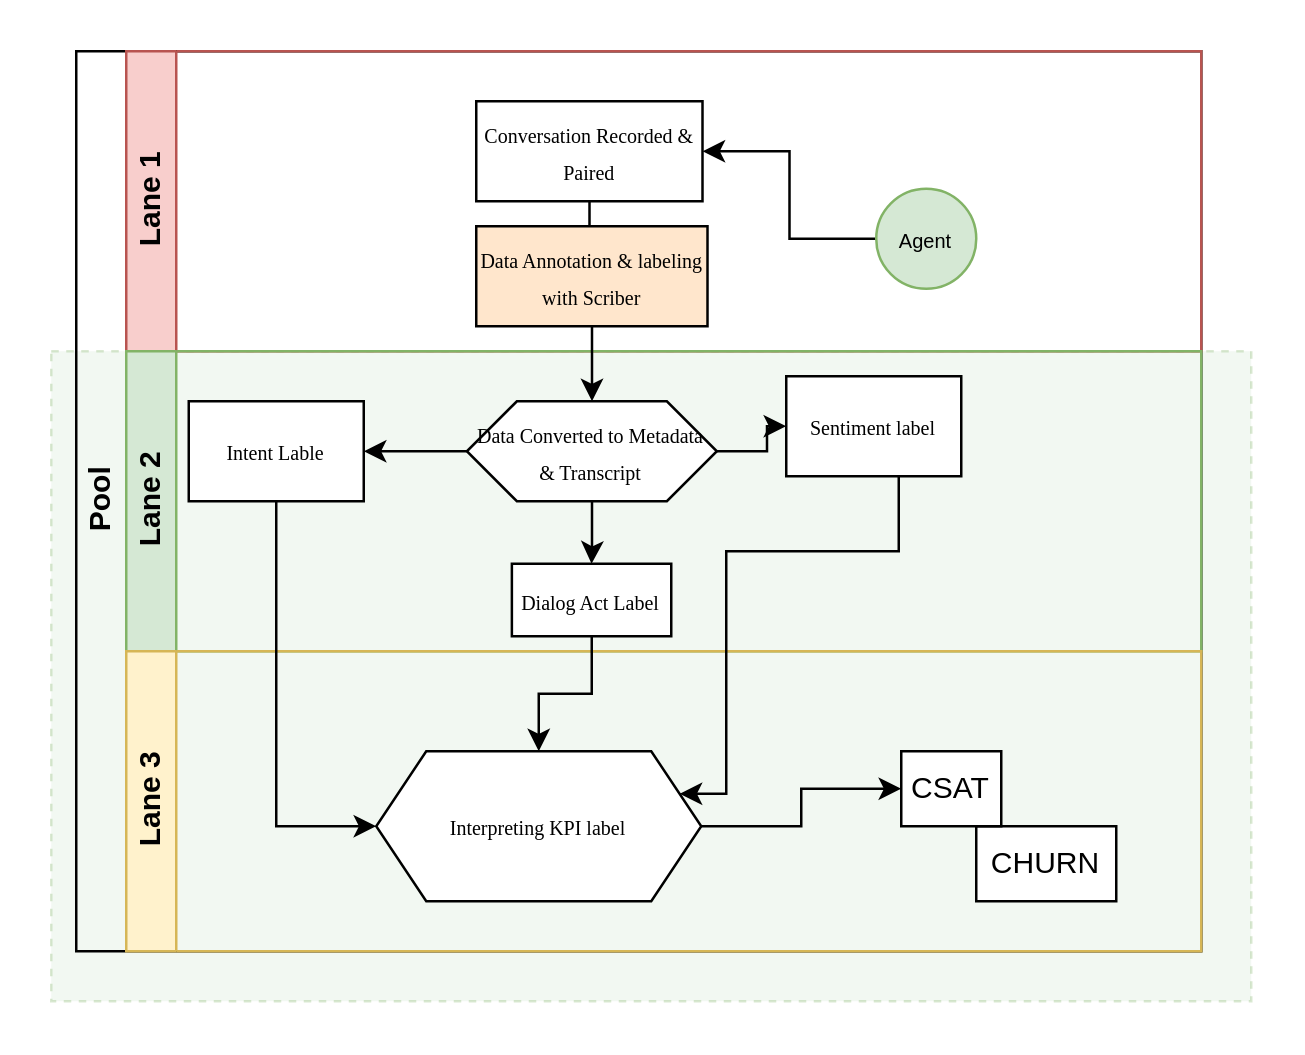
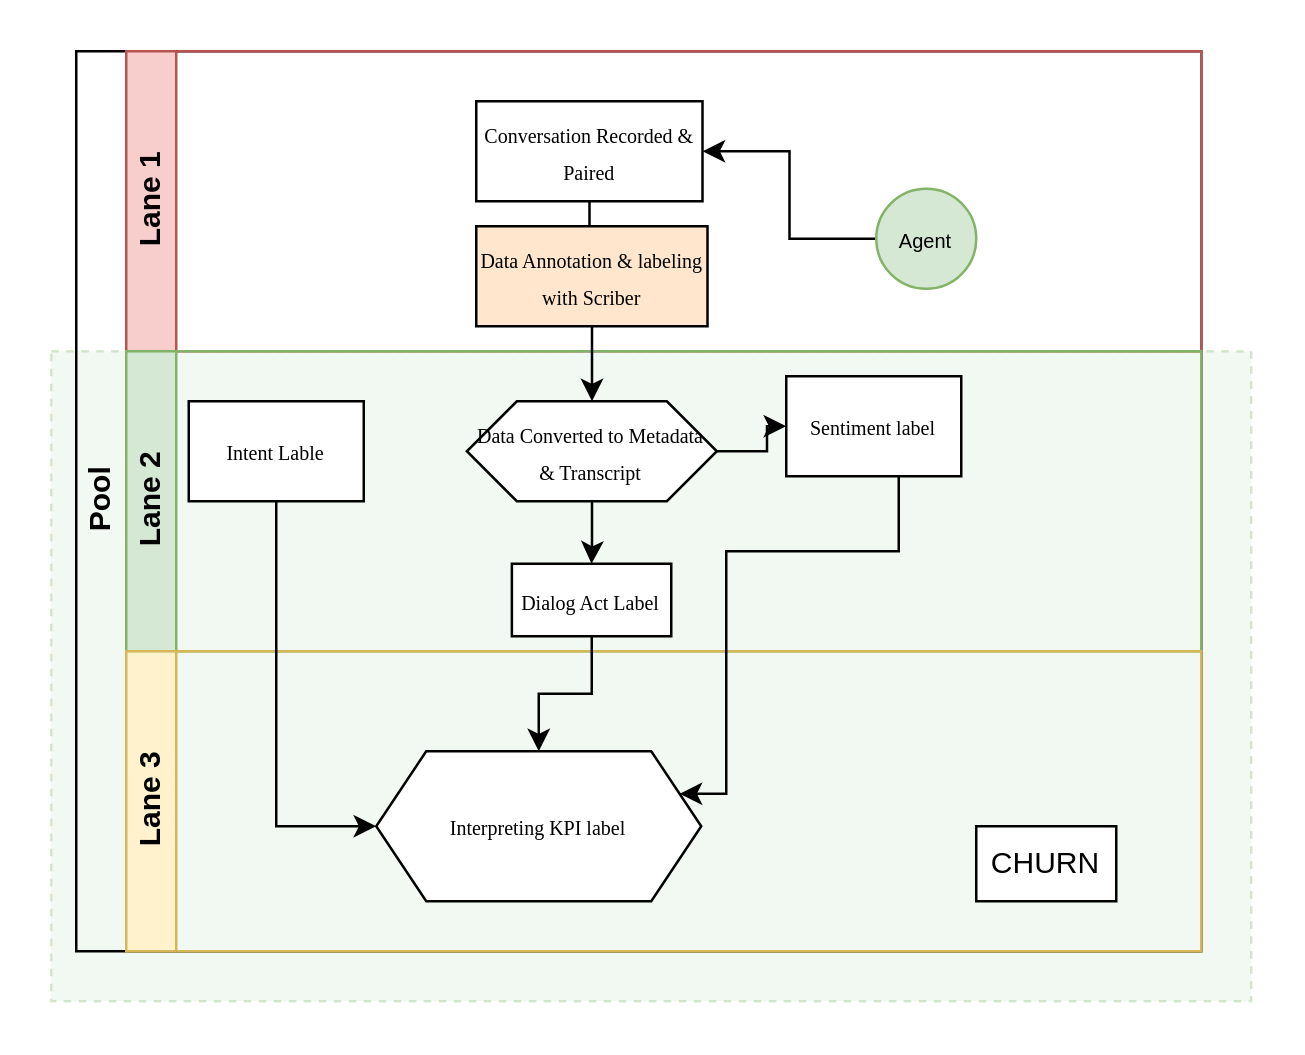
edge "Data Converted to Metadata & Transcript" -> "Intent Lable": removed
node "CSAT": removed
edge "Interpreting KPI label" -> "CSAT": removed
